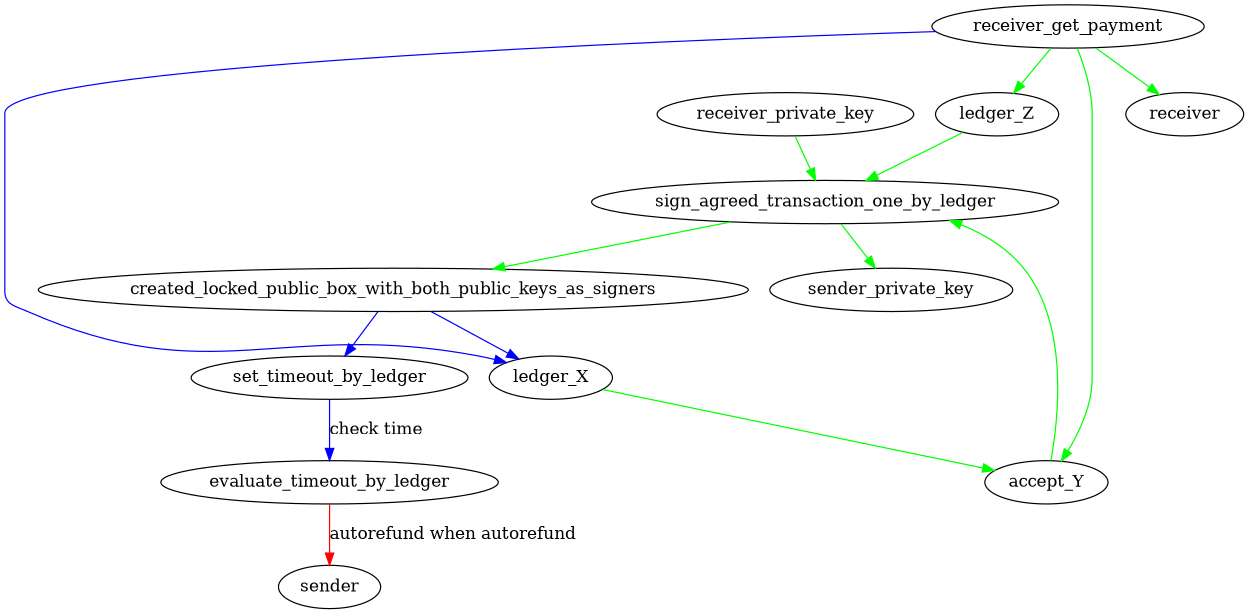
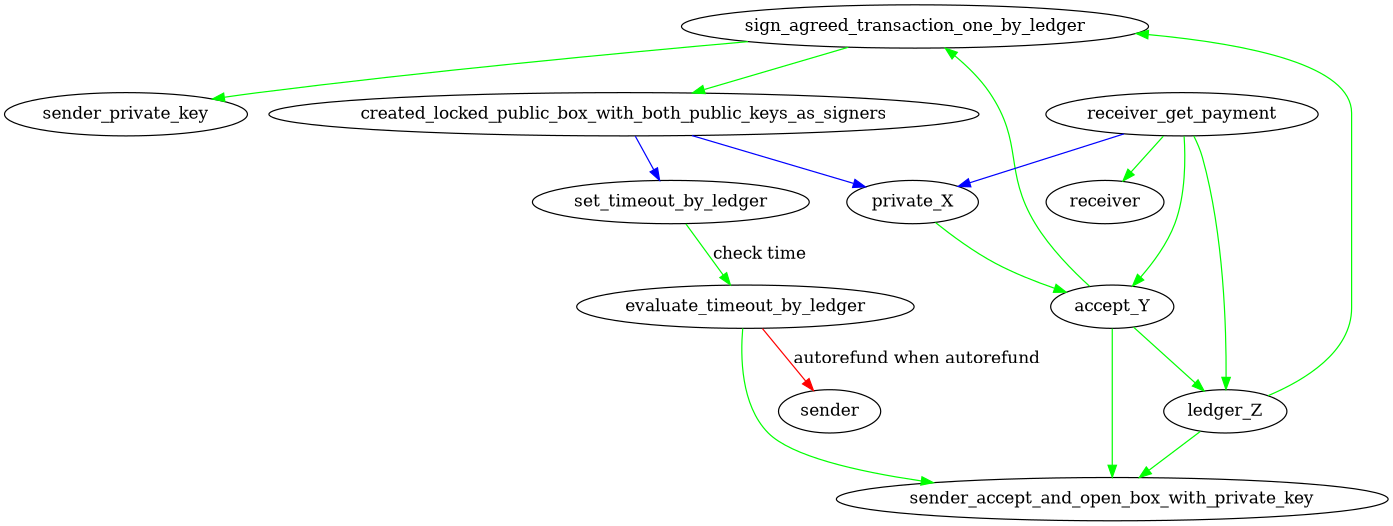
node "receiver_private_key": removed
edge "accept_Y" -> "ledger_Z": added
node "ledger_X": label "ledger_X" -> "private_X"
edge "set_timeout_by_ledger" -> "evaluate_timeout_by_ledger": color blue -> green
node "sender_accept_and_open_box_with_private_key": added
